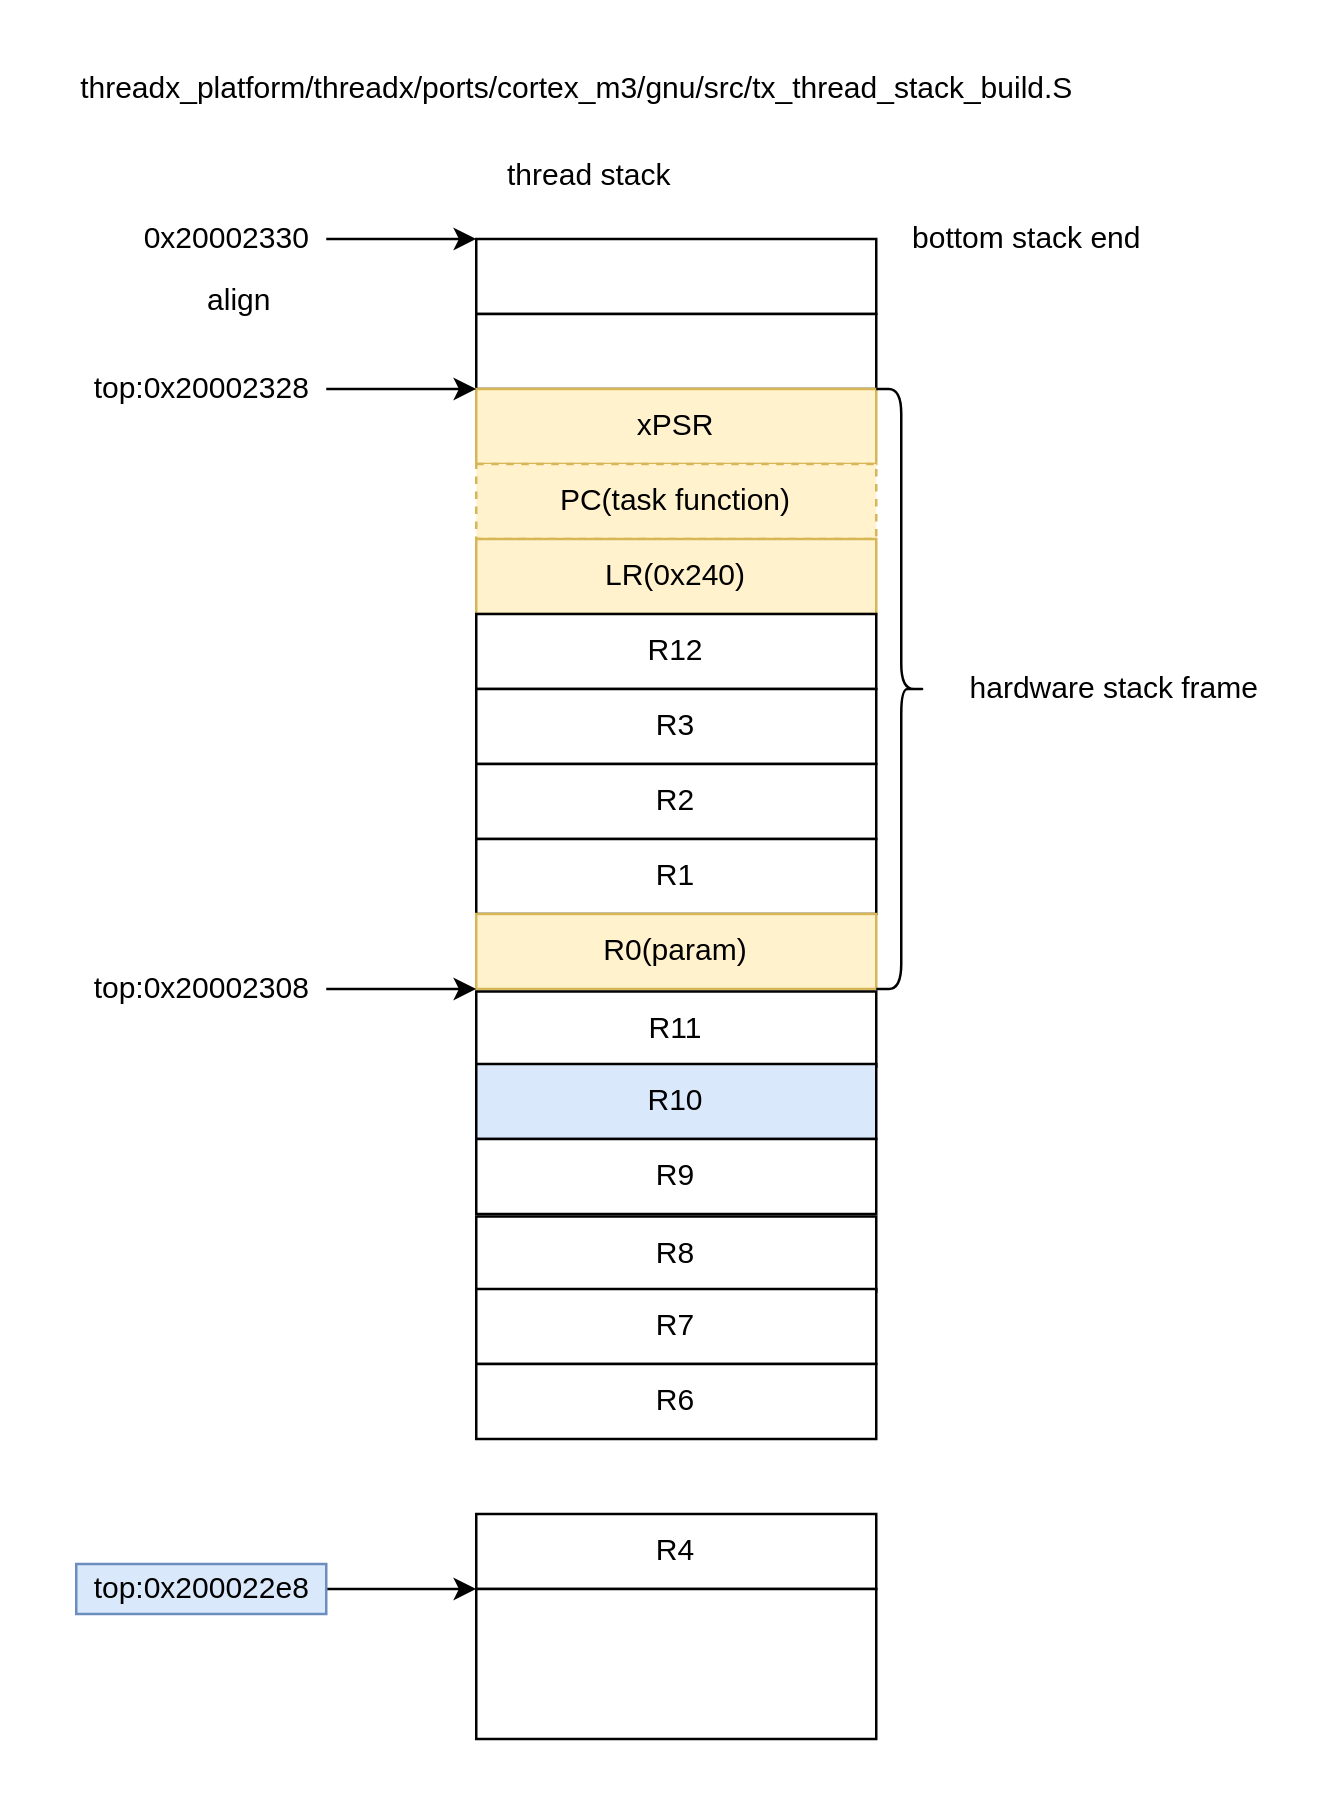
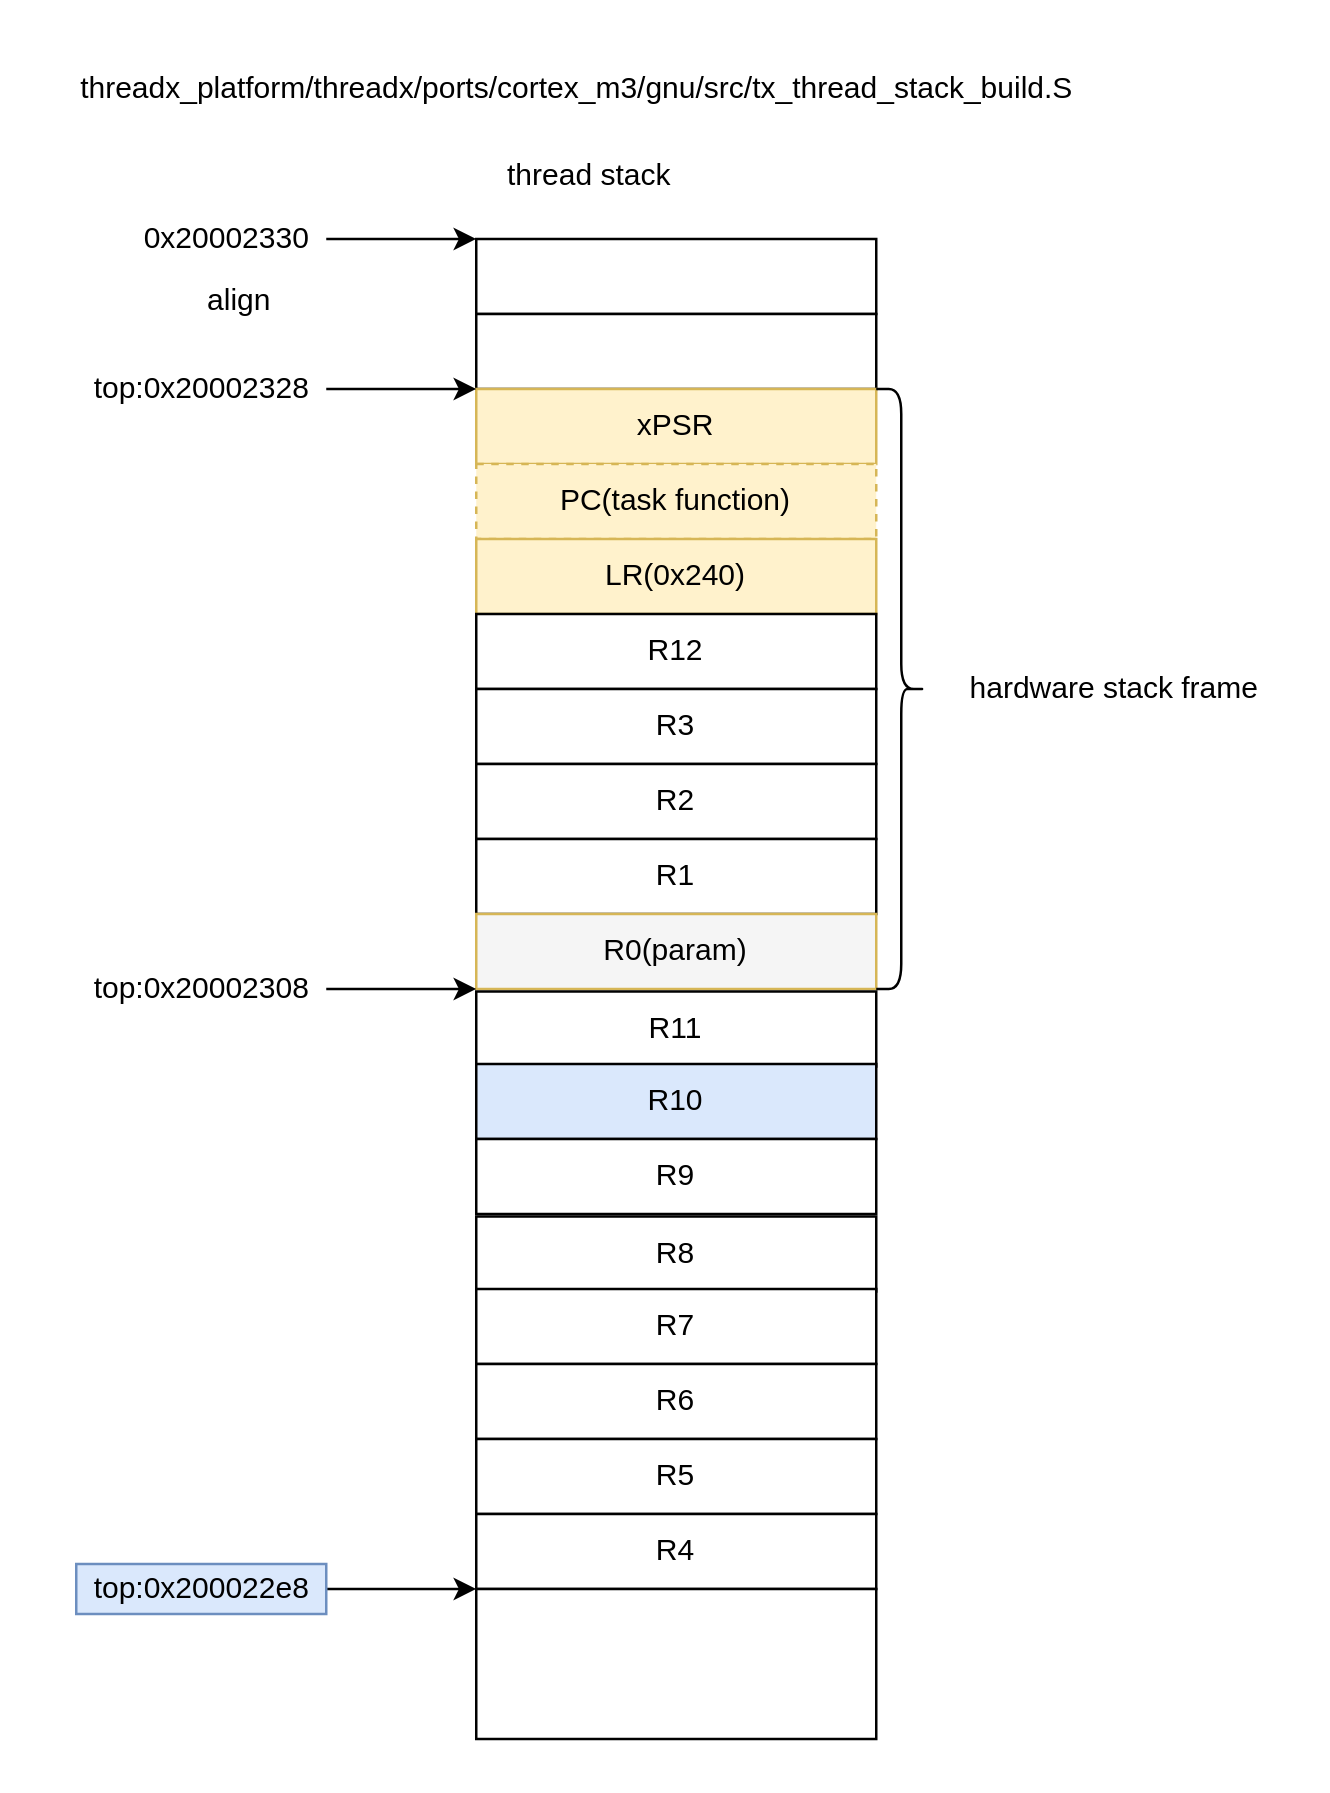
node "bottom stack end": removed
node "R0(param)": fillcolor #fff2cc -> #f5f5f5
node "R5": added
